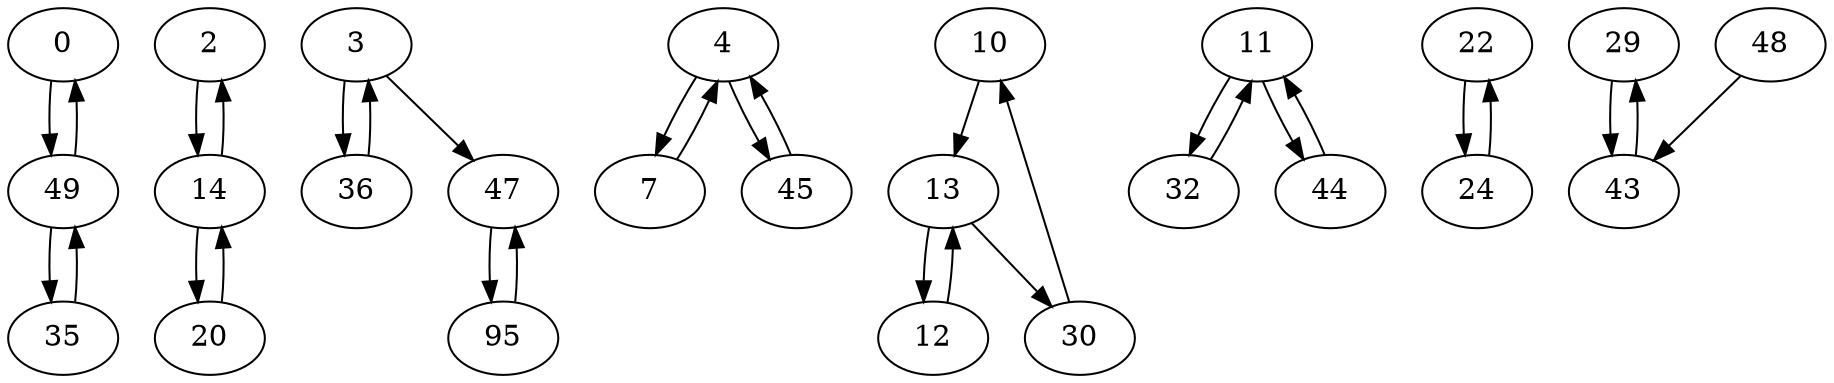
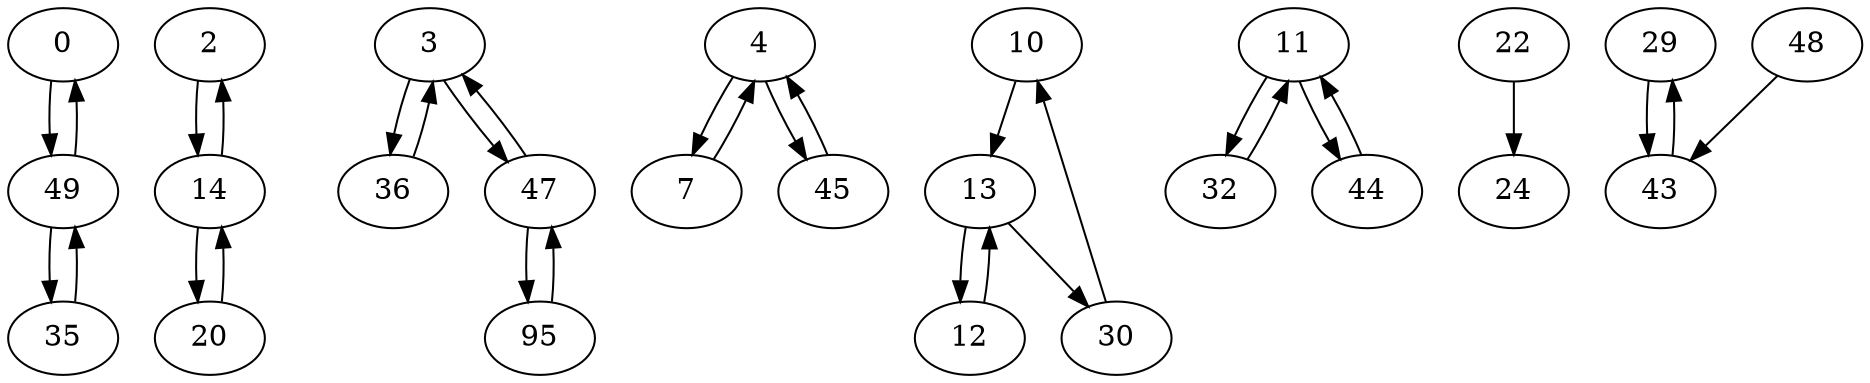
edge "47" -> "3": added
edge "24" -> "22": removed
